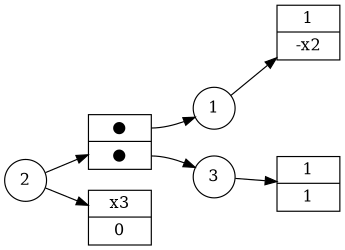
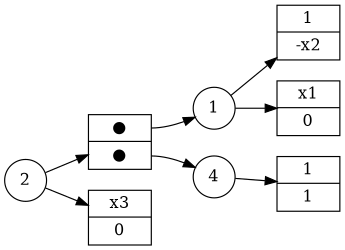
node "x1": added
node "3": label "3" -> "4"
